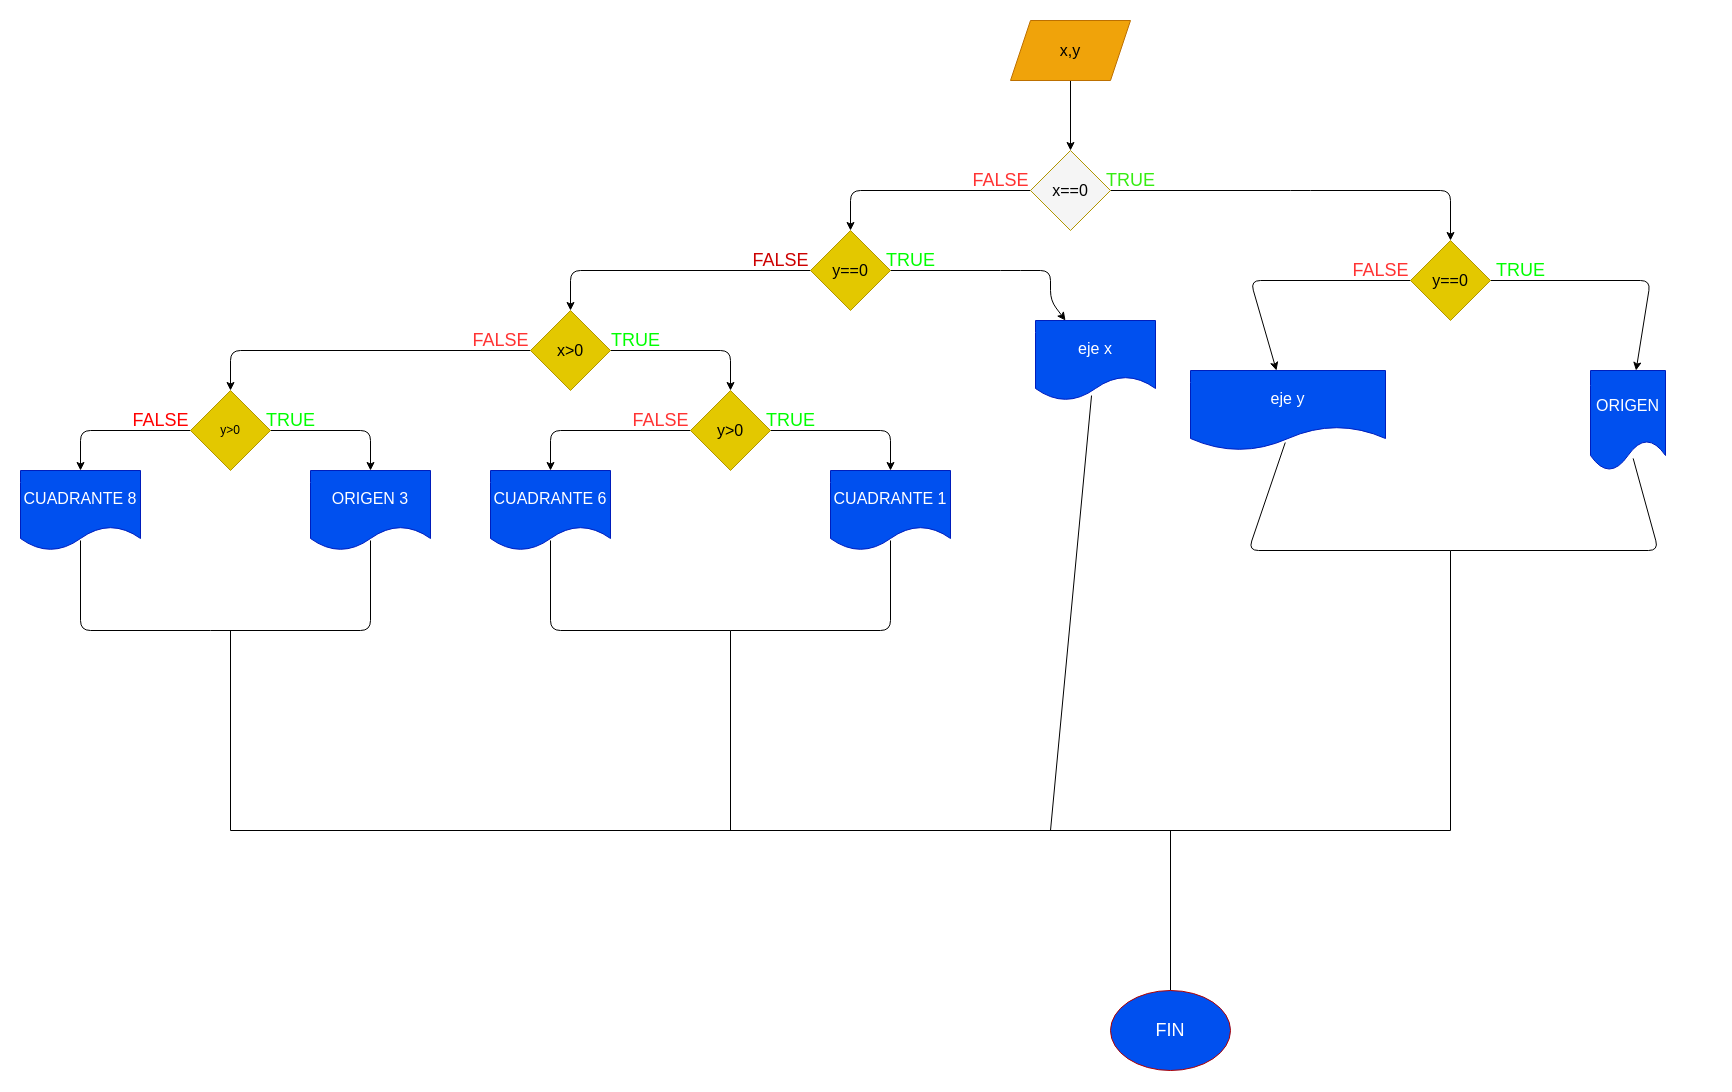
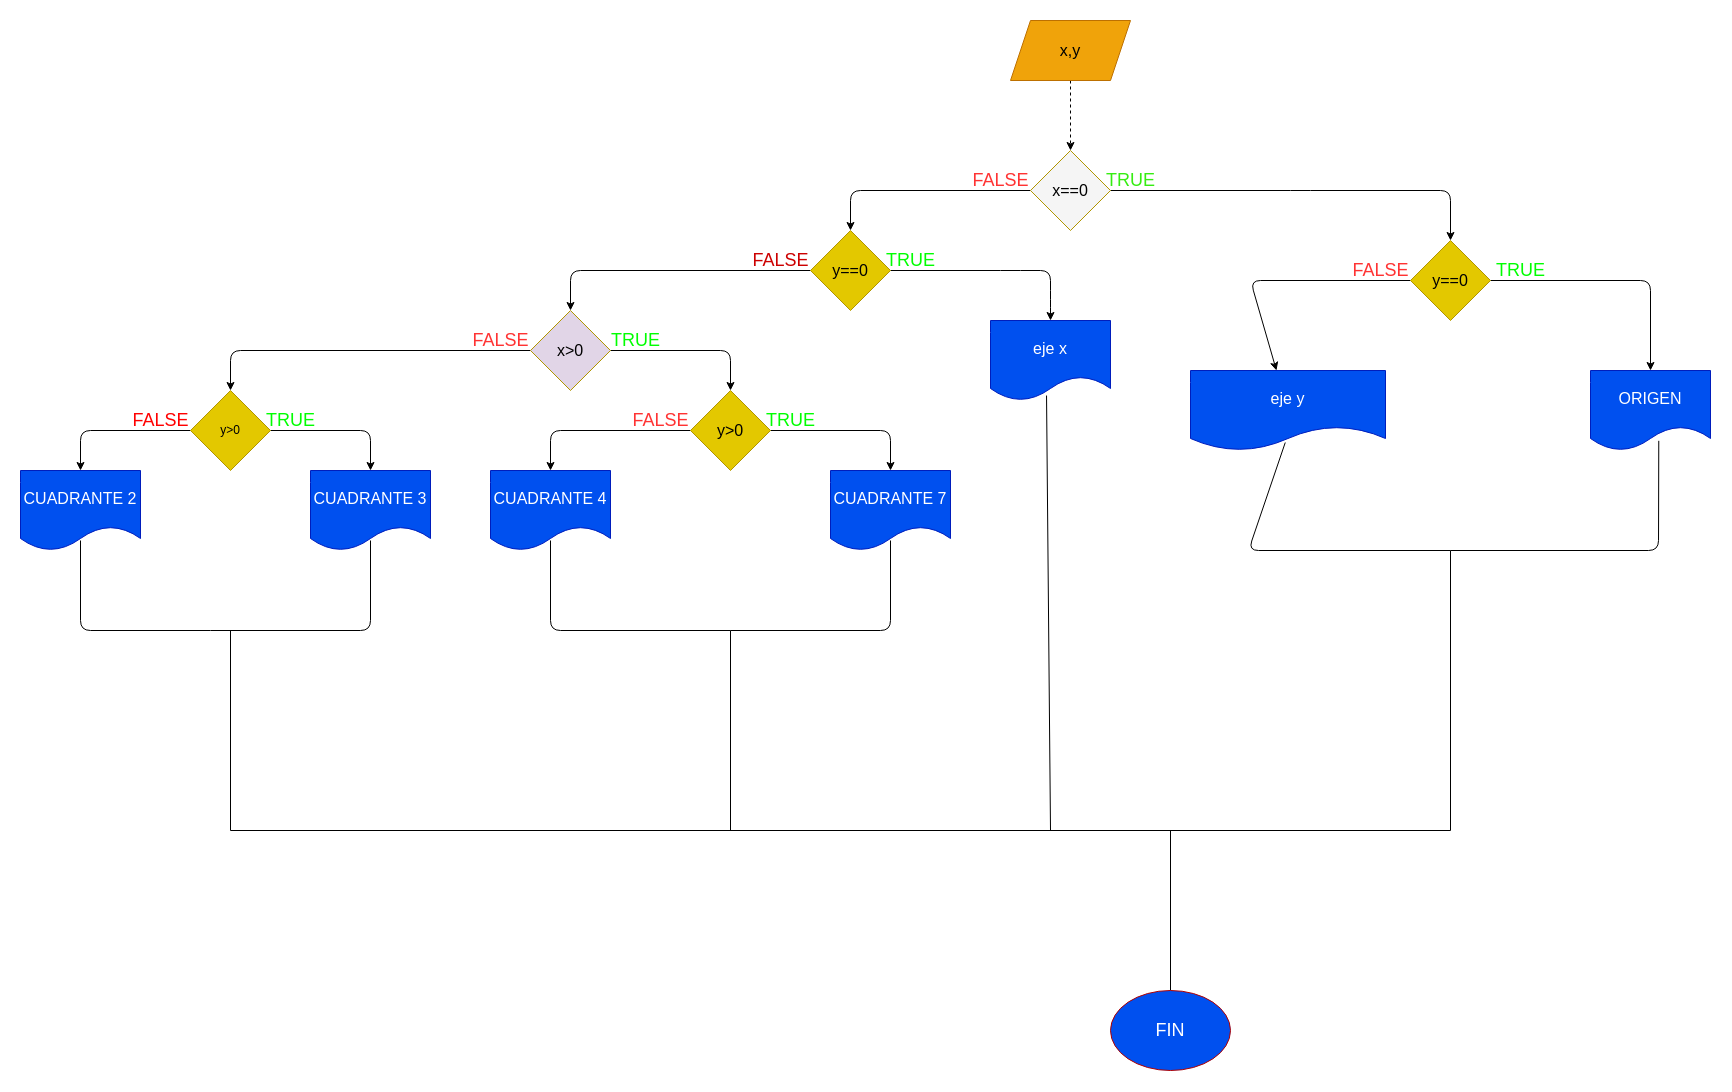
edge "x,y" -> "x==0": style solid -> dashed
node "x>0": fillcolor #e3c800 -> #e1d5e7
node "eje x": moved (1096, 361) -> (1051, 361)
node "ORIGEN": size 75x100 -> 120x80
node "CUADRANTE 8": label "CUADRANTE 8" -> "CUADRANTE 2"
node "ORIGEN 3": label "ORIGEN 3" -> "CUADRANTE 3"
node "CUADRANTE 6": label "CUADRANTE 6" -> "CUADRANTE 4"
node "CUADRANTE 1": label "CUADRANTE 1" -> "CUADRANTE 7"
